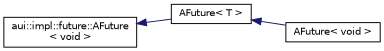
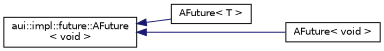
edge "AFuture< void >" -> "AFuture< T >": now "AFuture< void >" -> "aui::impl::future::AFuture < void >"
